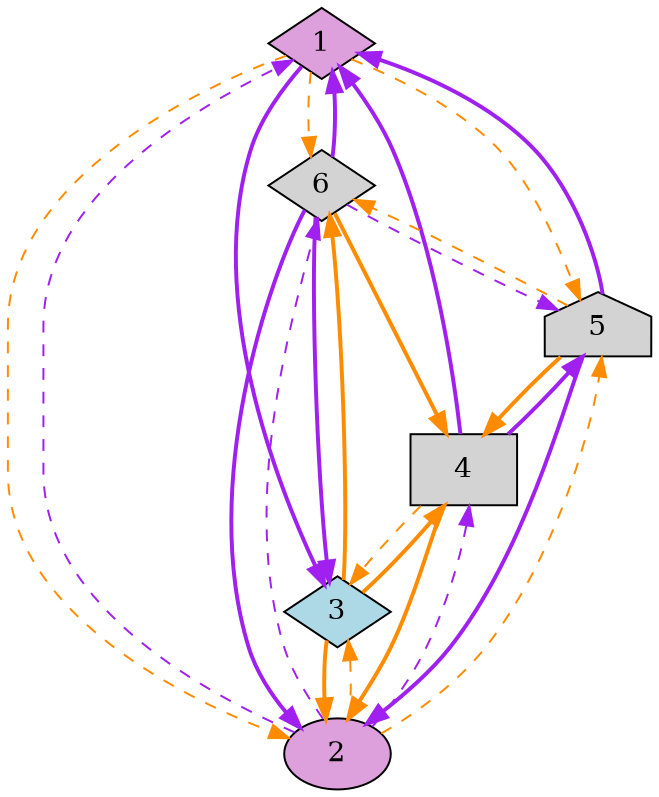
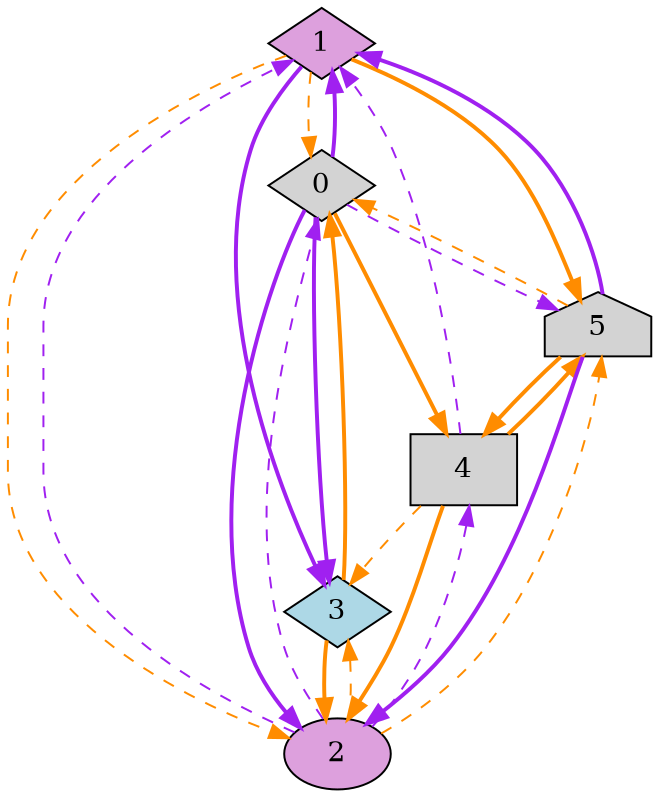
edge "1" -> "5": style dashed -> bold
node "6": label "6" -> "0"
edge "4" -> "1": style bold -> dashed
edge "4" -> "5": color purple -> darkorange
edge "3" -> "4": removed
